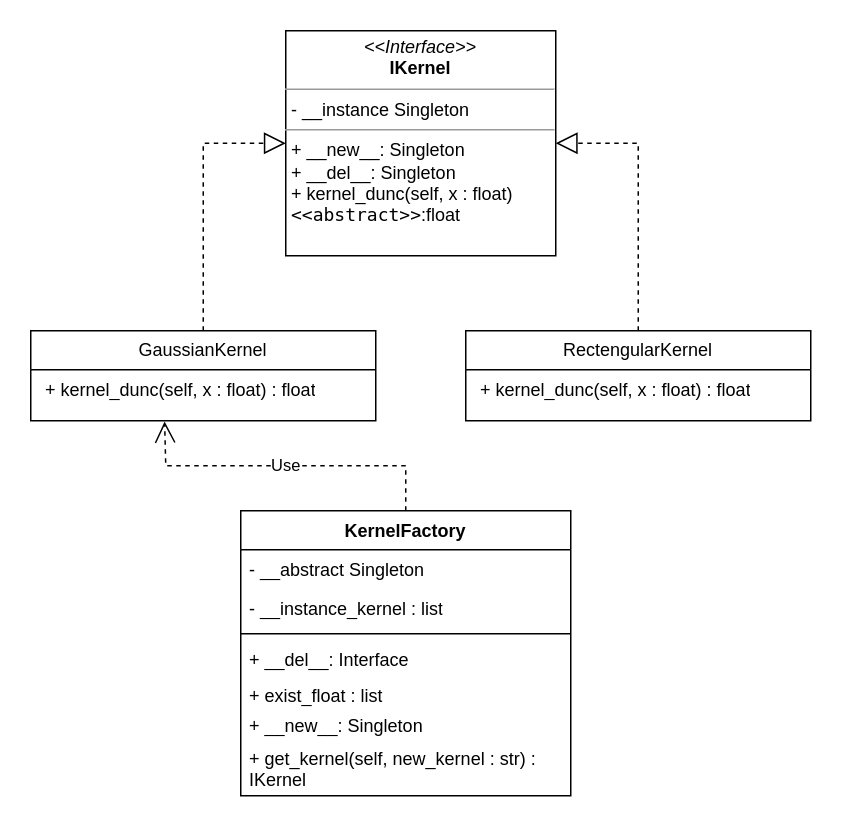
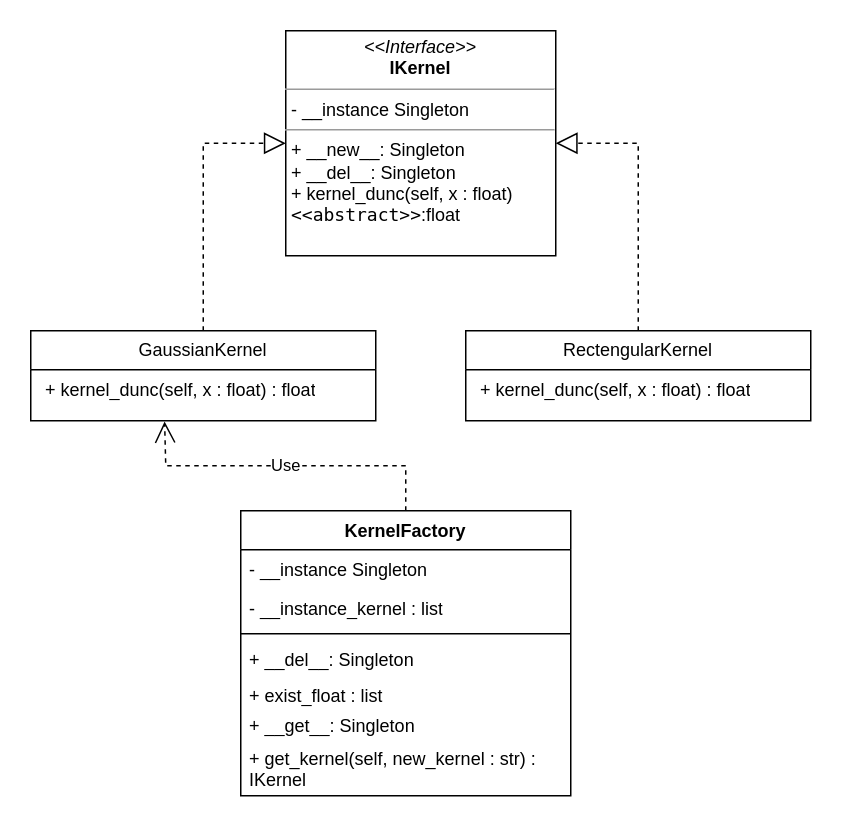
node "- __abstract Singleton": label "- __abstract Singleton" -> "- __instance Singleton"
node "+ __del__: Interface": label "+ __del__: Interface" -> "+ __del__: Singleton"
node "+ __new__: Singleton": label "+ __new__: Singleton" -> "+ __get__: Singleton"
